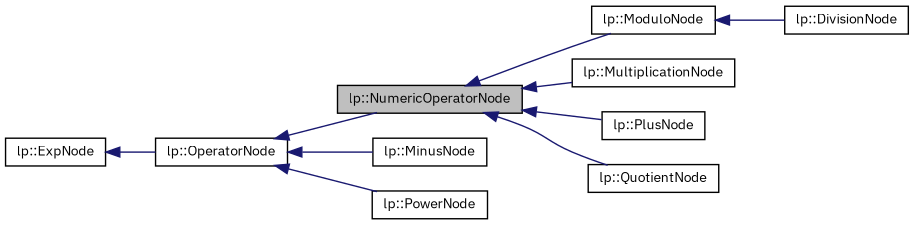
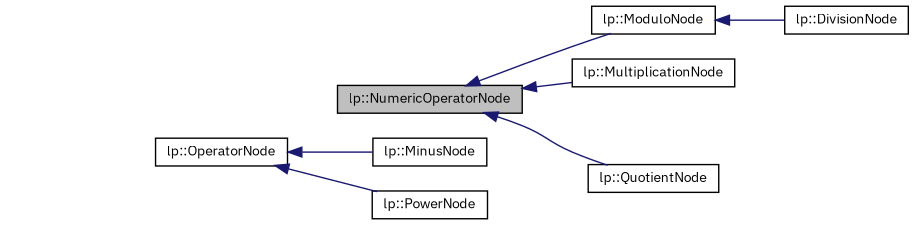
edge "lp::NumericOperatorNode" -> "lp::OperatorNode": removed
node "lp::PlusNode": removed
node "lp::ExpNode": removed
